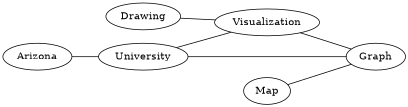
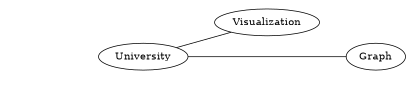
node "Drawing": removed
edge "Visualization" -- "Graph": removed
node "Arizona": removed
node "Map": removed
